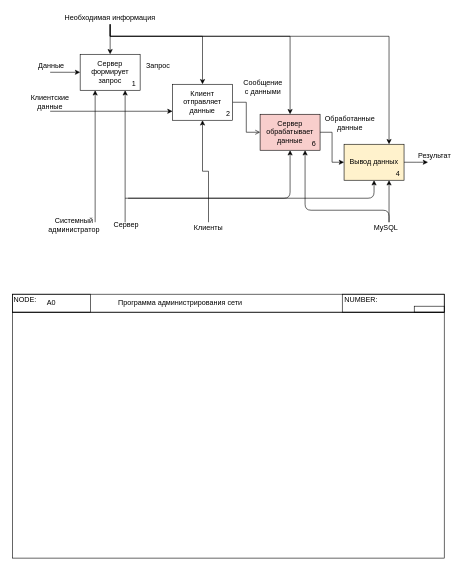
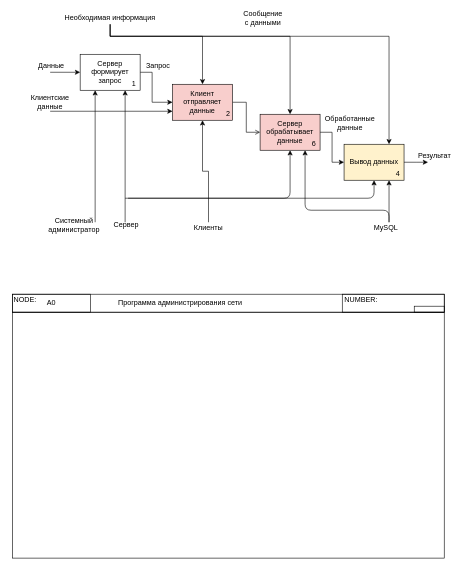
edge "Необходимая информация" -> "Сервер формирует запрос": removed
edge "Сервер формирует запрос" -> "Клиент отправляет данные": added
node "Сообщение с данными": moved (263, 87) -> (263, 18)
node "Клиент отправляет данные": fillcolor #ffffff -> #f8cecc
